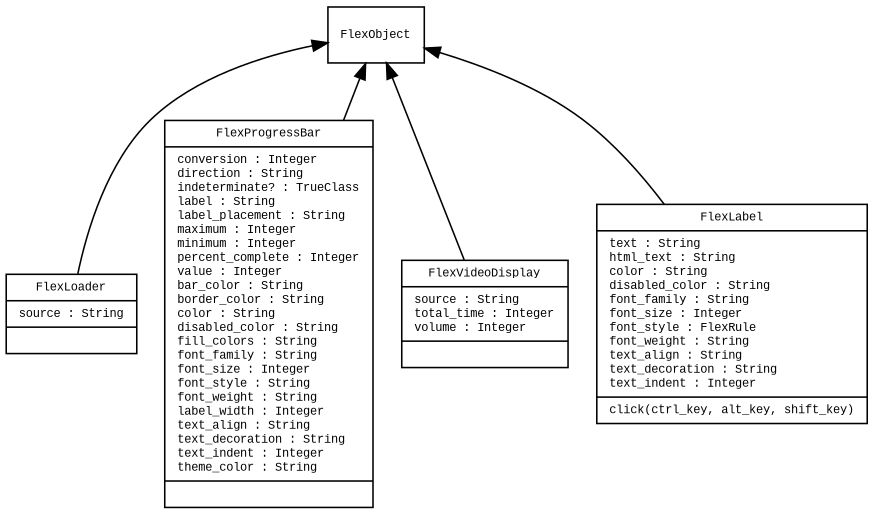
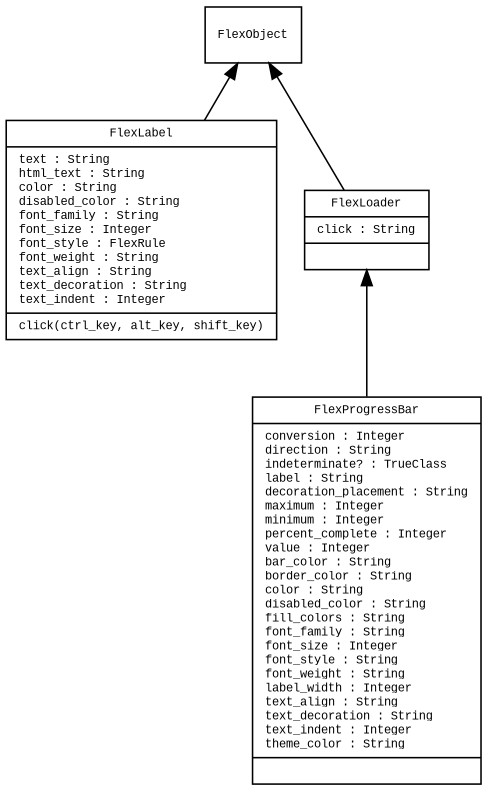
edge "FlexProgressBar" -> "FlexObject": now "FlexProgressBar" -> "FlexLoader"
node "FlexProgressBar": text "label_placement : String" -> "decoration_placement : String"
node "FlexLoader": text "source : String" -> "click : String"
node "FlexVideoDisplay": removed
